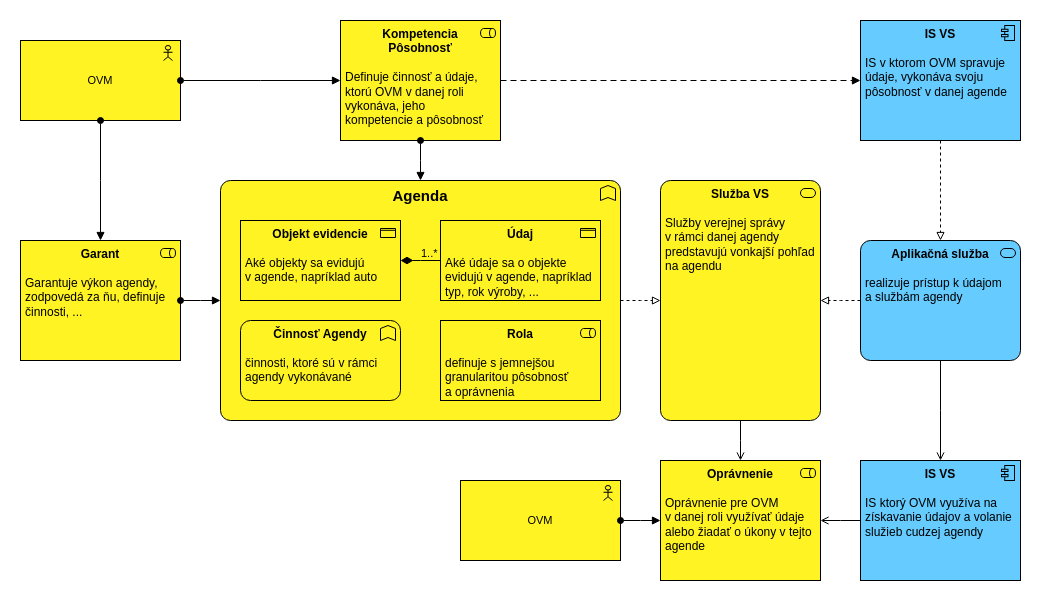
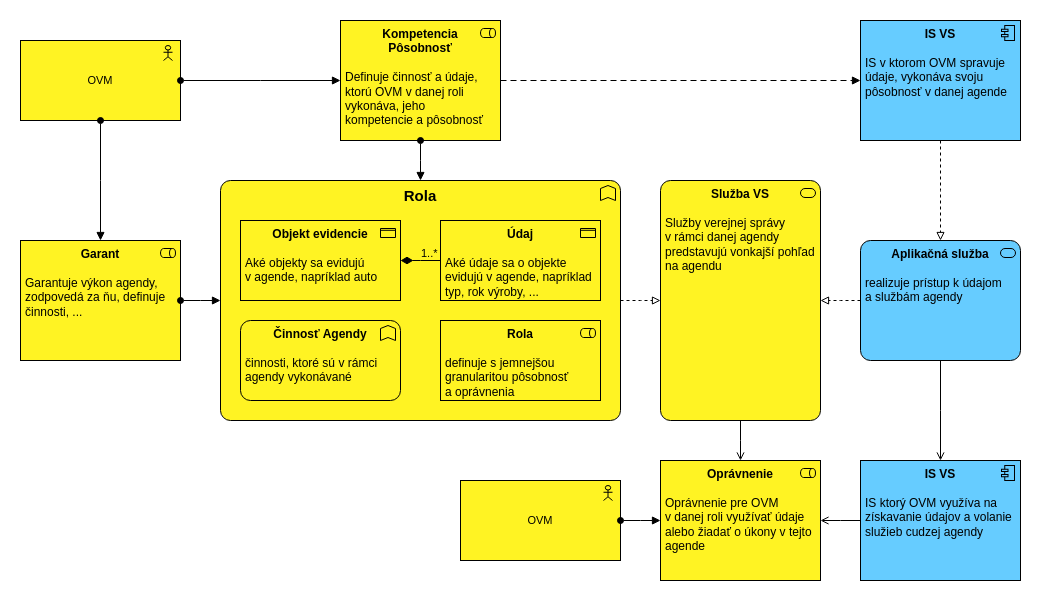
node "Agenda": label "Agenda" -> "Rola"
